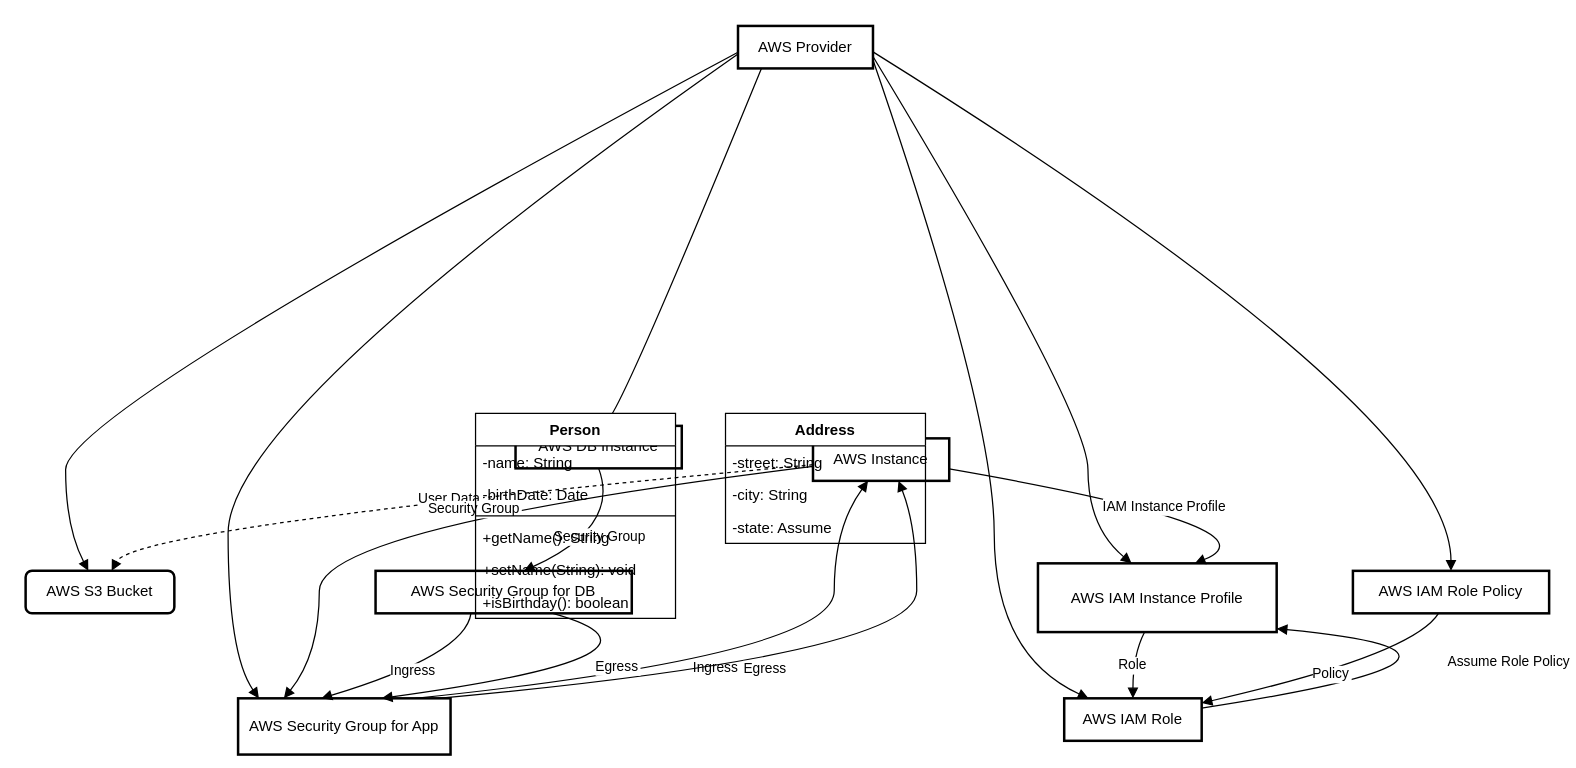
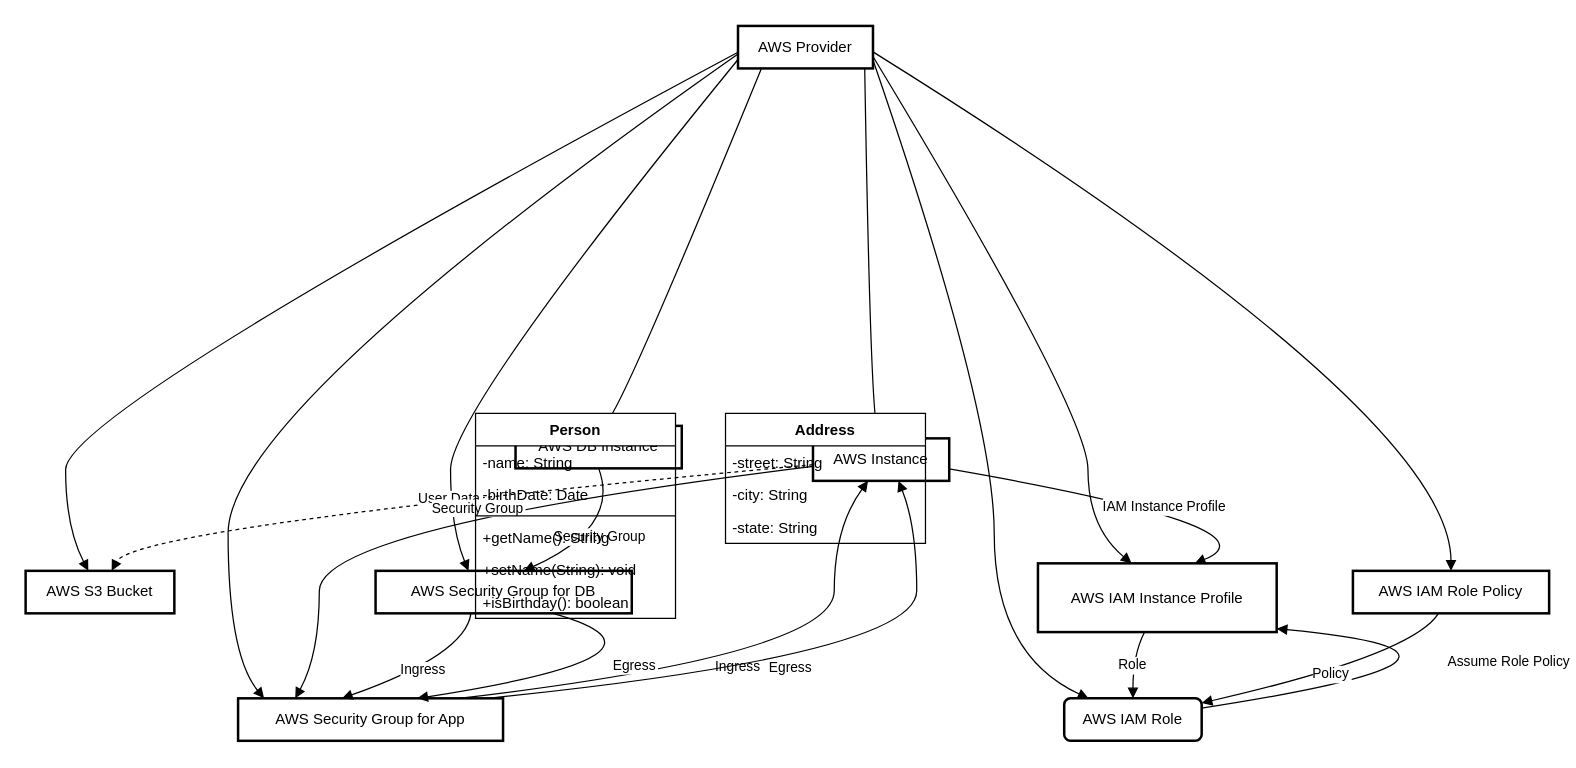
edge "AWS Provider" -> "AWS Instance": added
edge "AWS Provider" -> "AWS Security Group for DB": added
node "-state: Assume": label "-state: Assume" -> "-state: String"
node "AWS S3 Bucket": shape rounded rectangle -> rectangle
node "AWS IAM Role": shape rectangle -> rounded rectangle
node "AWS Security Group for App": size 213x56 -> 265x43
